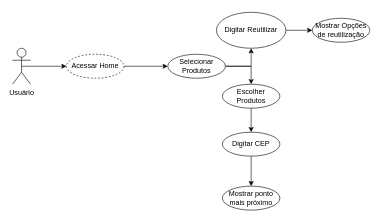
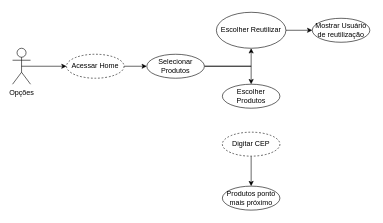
node "Digitar Reutilizar": label "Digitar Reutilizar" -> "Escolher Reutilizar"
node "Mostrar Opções de reutilização": label "Mostrar Opções de reutilização" -> "Mostrar Usuário de reutilização"
node "Selecionar Produtos": moved (197, 66) -> (176, 66)
node "Usuário": label "Usuário" -> "Opções"
edge "Escolher Produtos" -> "Digitar CEP": removed
node "Digitar CEP": style solid -> dashed
node "Mostrar ponto mais próximo": label "Mostrar ponto mais próximo" -> "Produtos ponto mais próximo"
